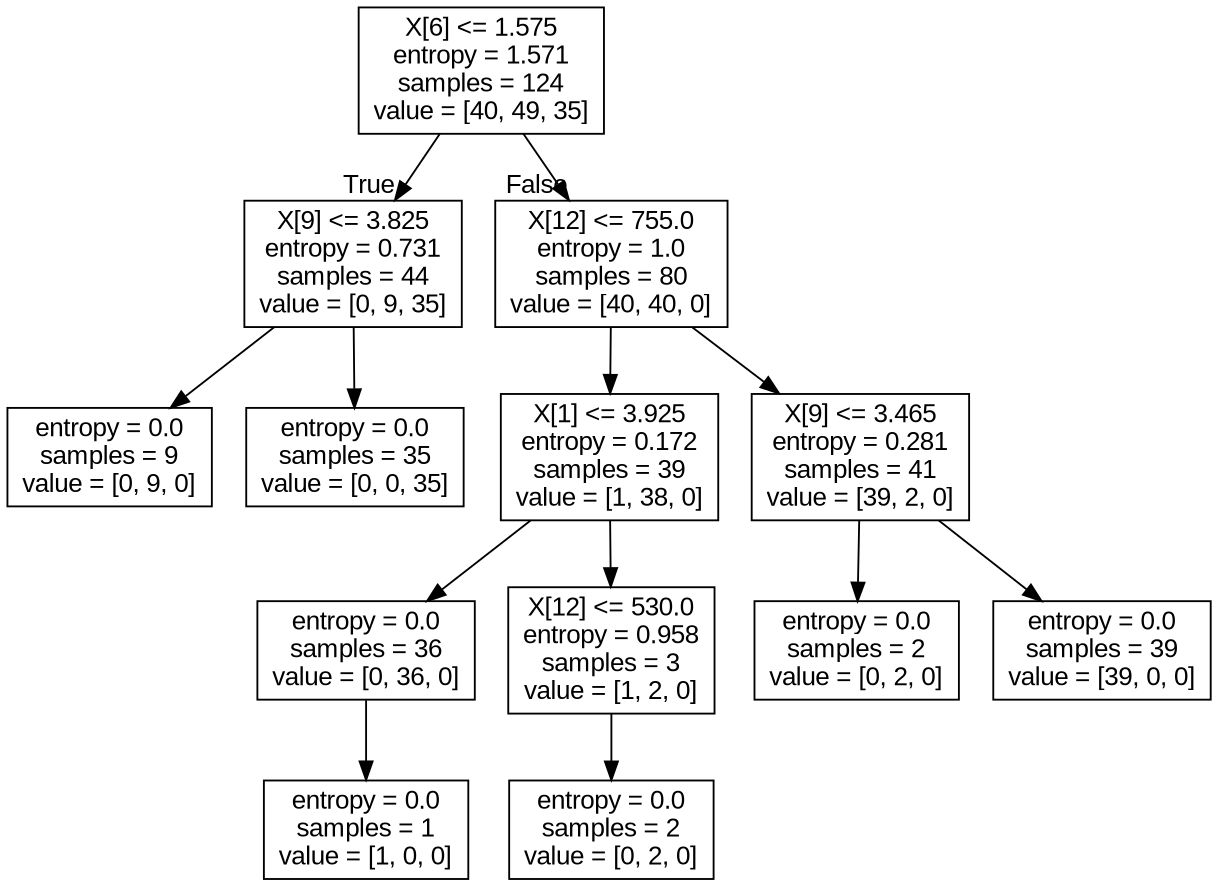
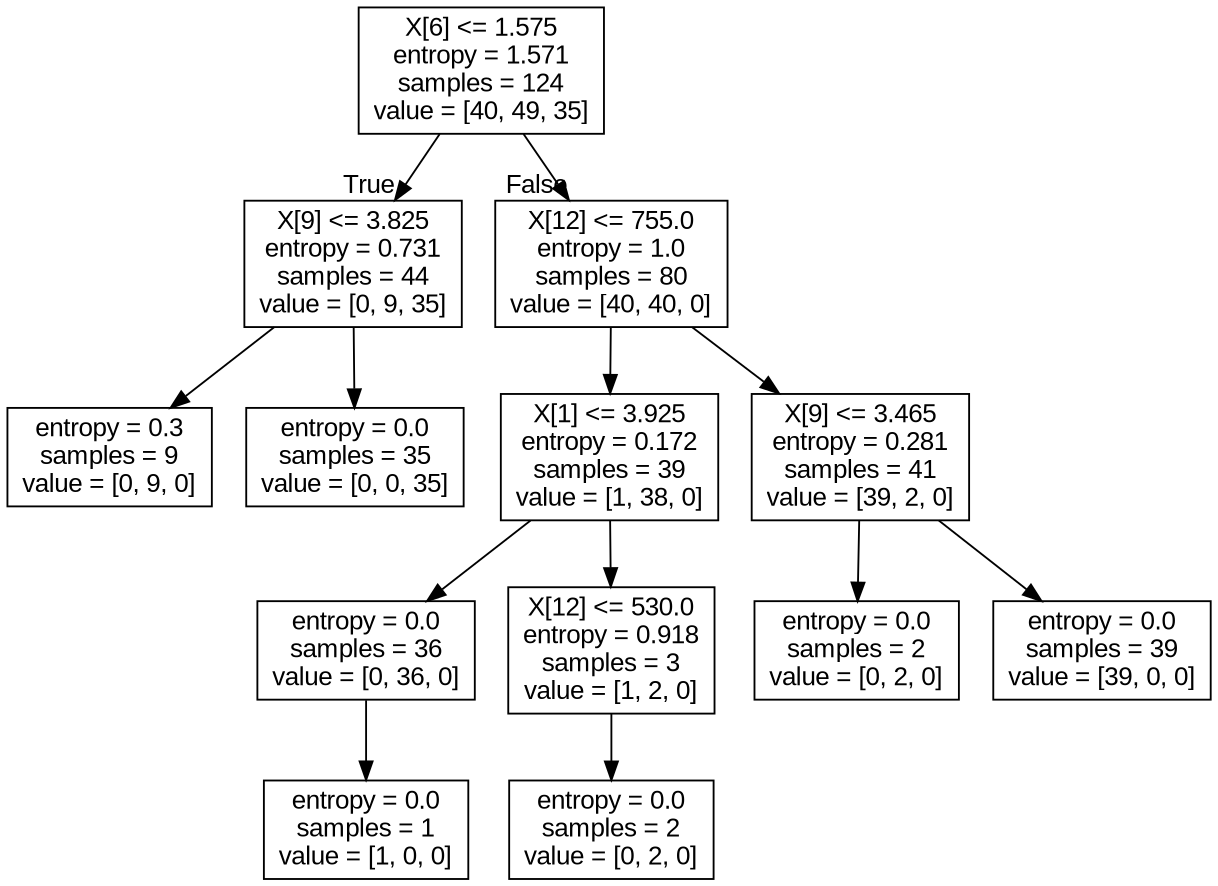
node "entropy = 0.0 samples = 9 value = [0, 9, 0]": label "entropy = 0.0 samples = 9 value = [0, 9, 0]" -> "entropy = 0.3 samples = 9 value = [0, 9, 0]"
node "X[12] <= 530.0 entropy = 0.958 samples = 3 value = [1, 2, 0]": label "X[12] <= 530.0 entropy = 0.958 samples = 3 value = [1, 2, 0]" -> "X[12] <= 530.0 entropy = 0.918 samples = 3 value = [1, 2, 0]"
